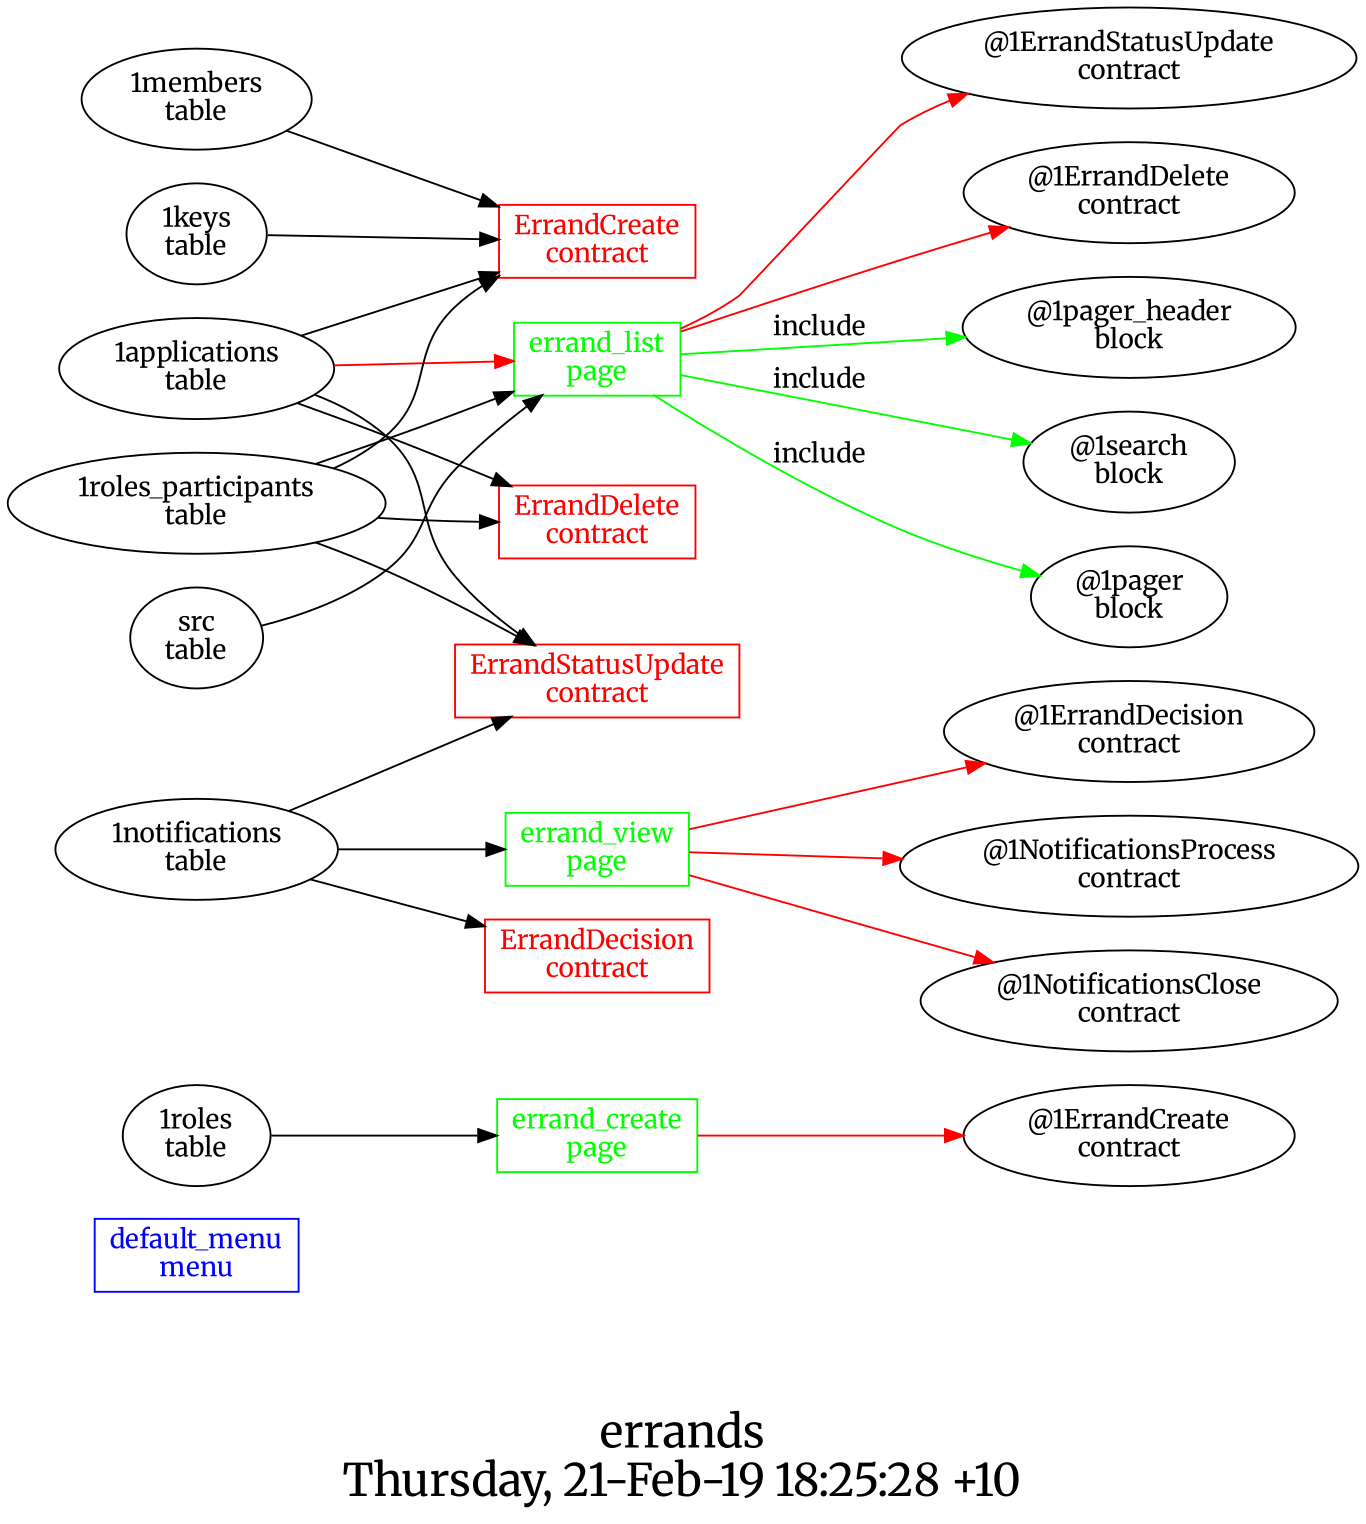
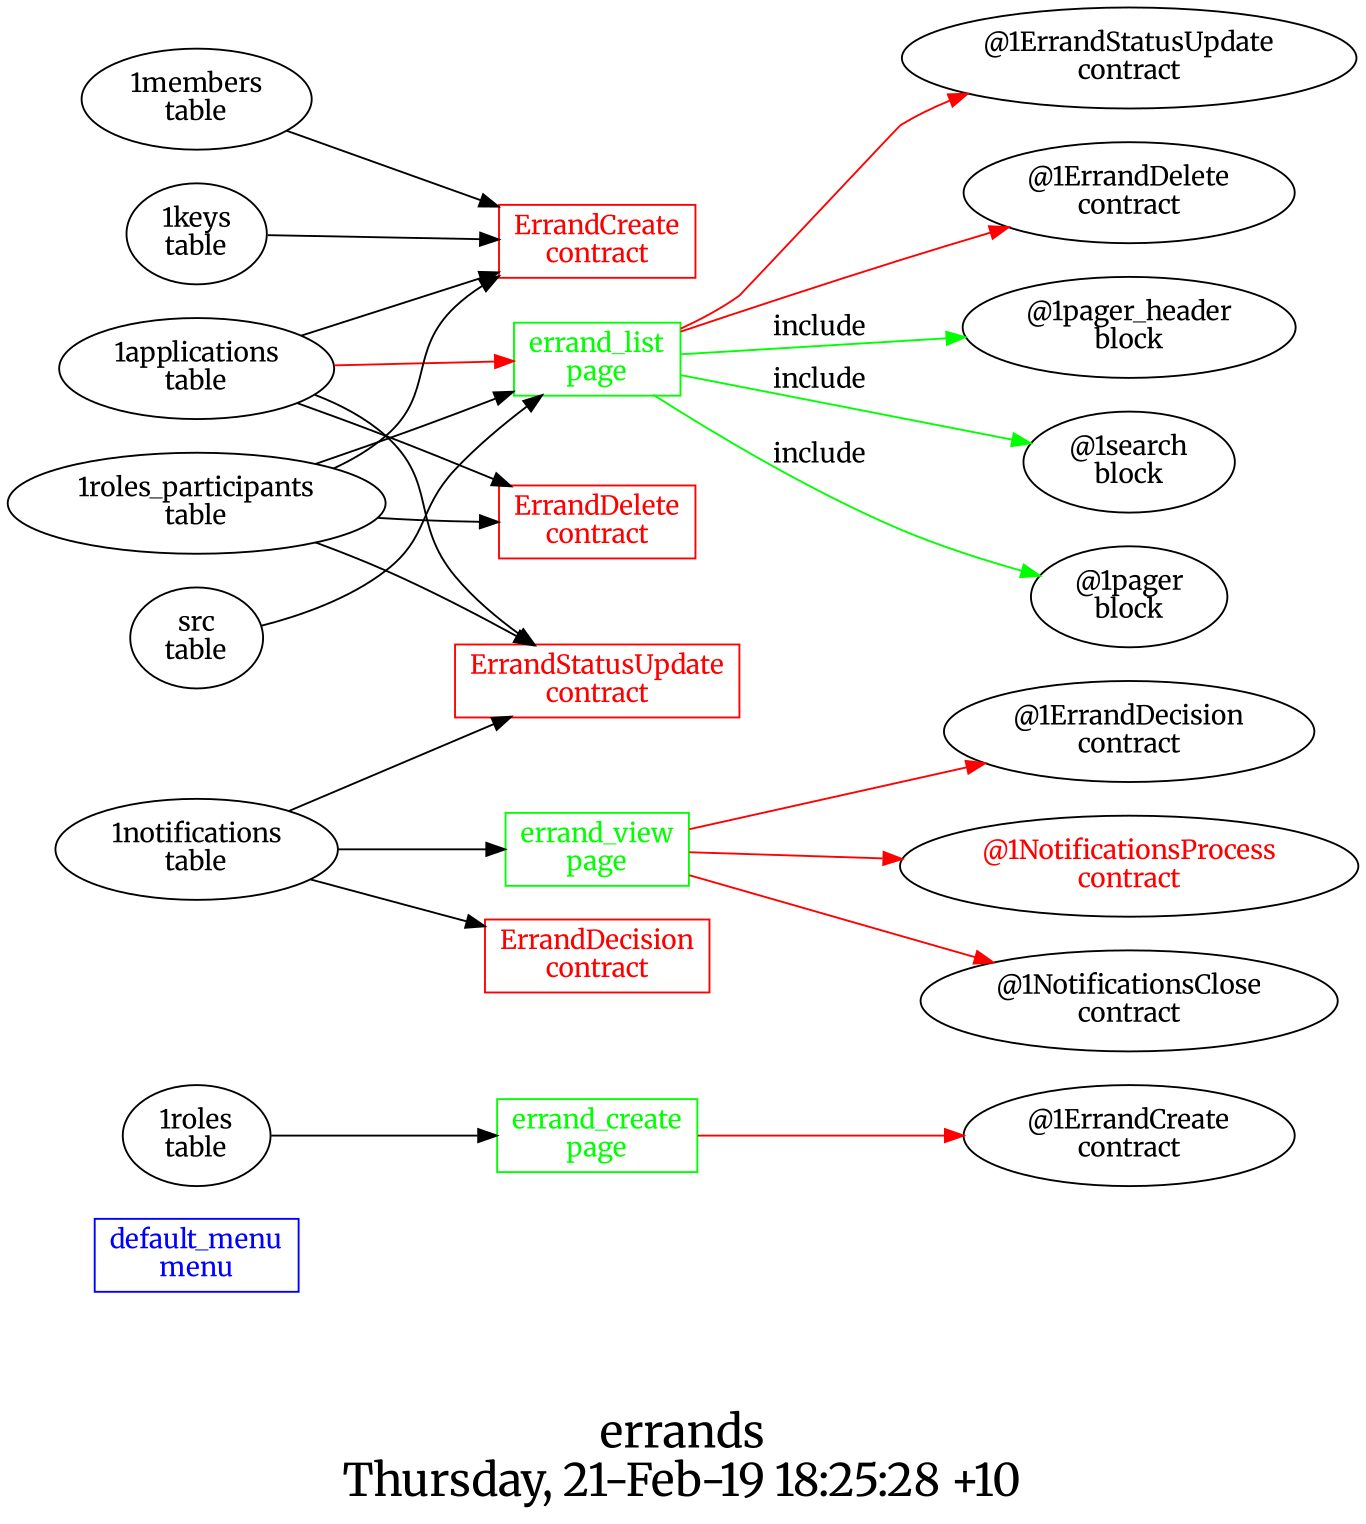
node "@1NotificationsProcess contract": fontcolor black -> red
